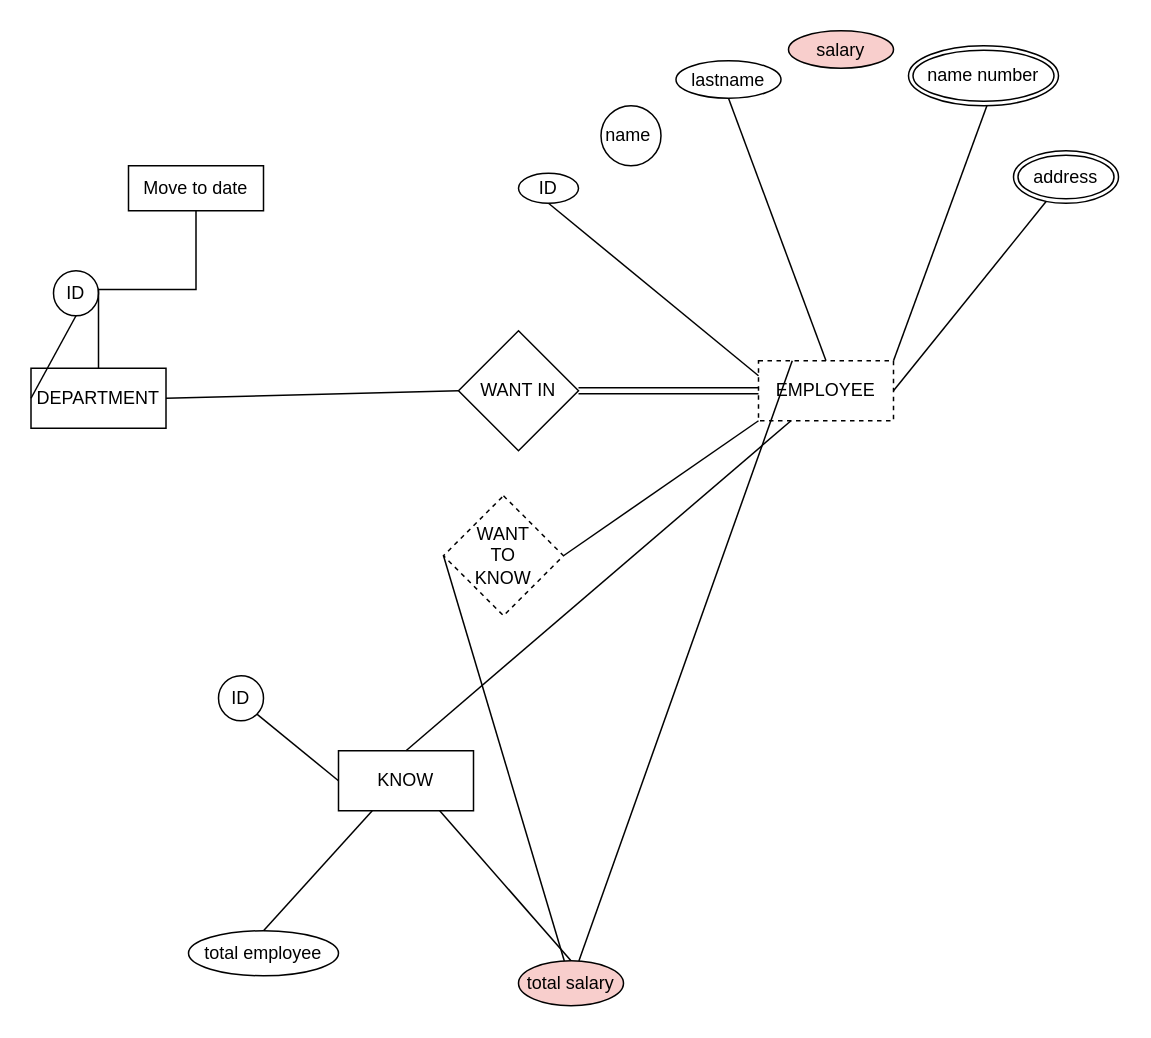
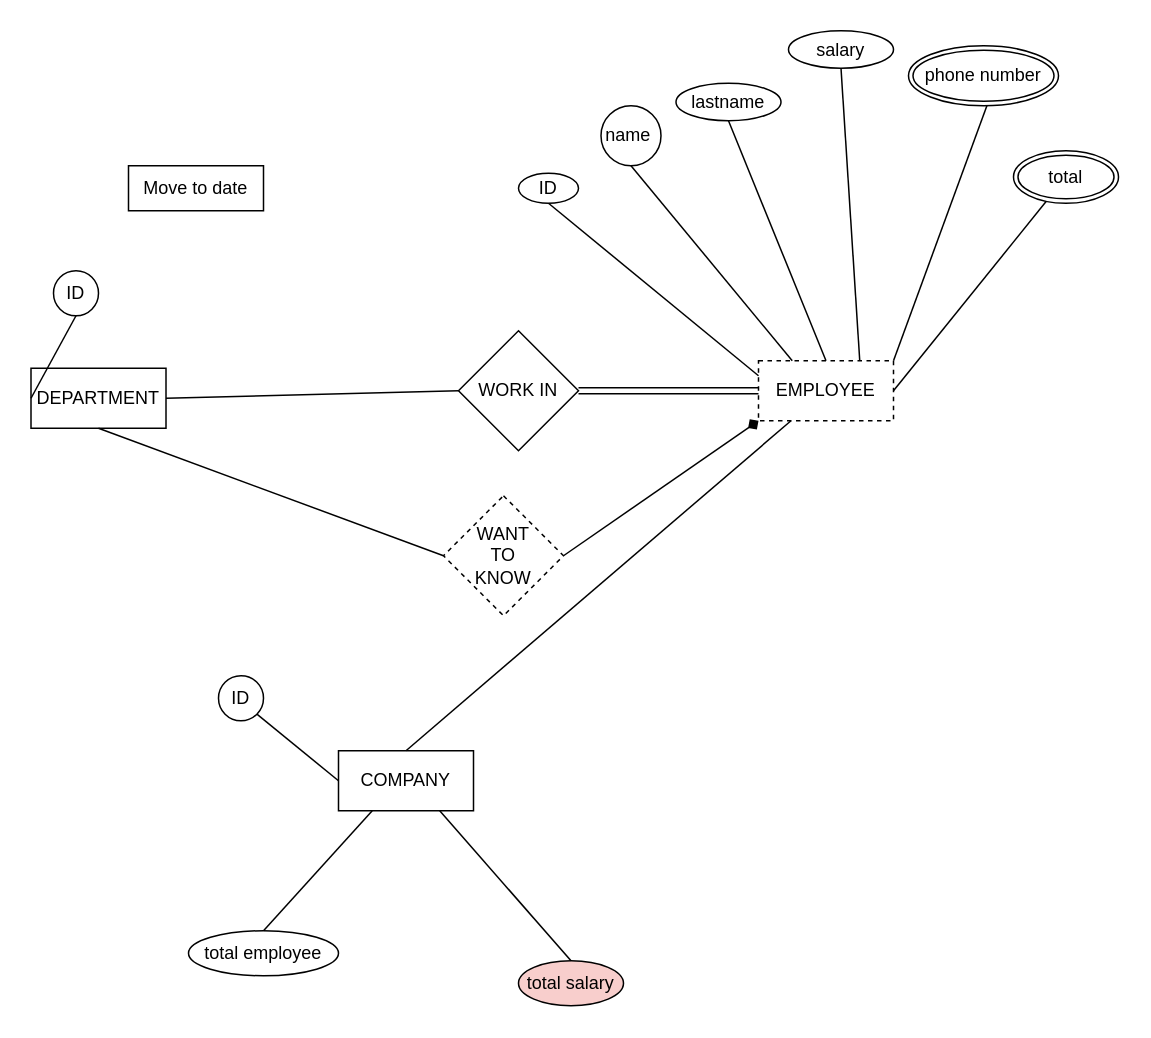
node "salary": fillcolor #f8cecc -> #ffffff
node "name number": label "name number" -> "phone number"
node "lastname": moved (728, 80) -> (728, 102)
node "address": label "address" -> "total"
edge "salary" -- "EMPLOYEE": added
edge "Move to date" -- "DEPARTMENT": removed
node "WANT IN": label "WANT IN" -> "WORK IN"
edge "EMPLOYEE" -- "WANT TO KNOW": arrowhead none -> diamond
edge "EMPLOYEE" -- "total salary": now "EMPLOYEE" -- "name"
edge "WANT TO KNOW" -- "total salary": now "WANT TO KNOW" -- "DEPARTMENT"
node "KNOW": label "KNOW" -> "COMPANY"
